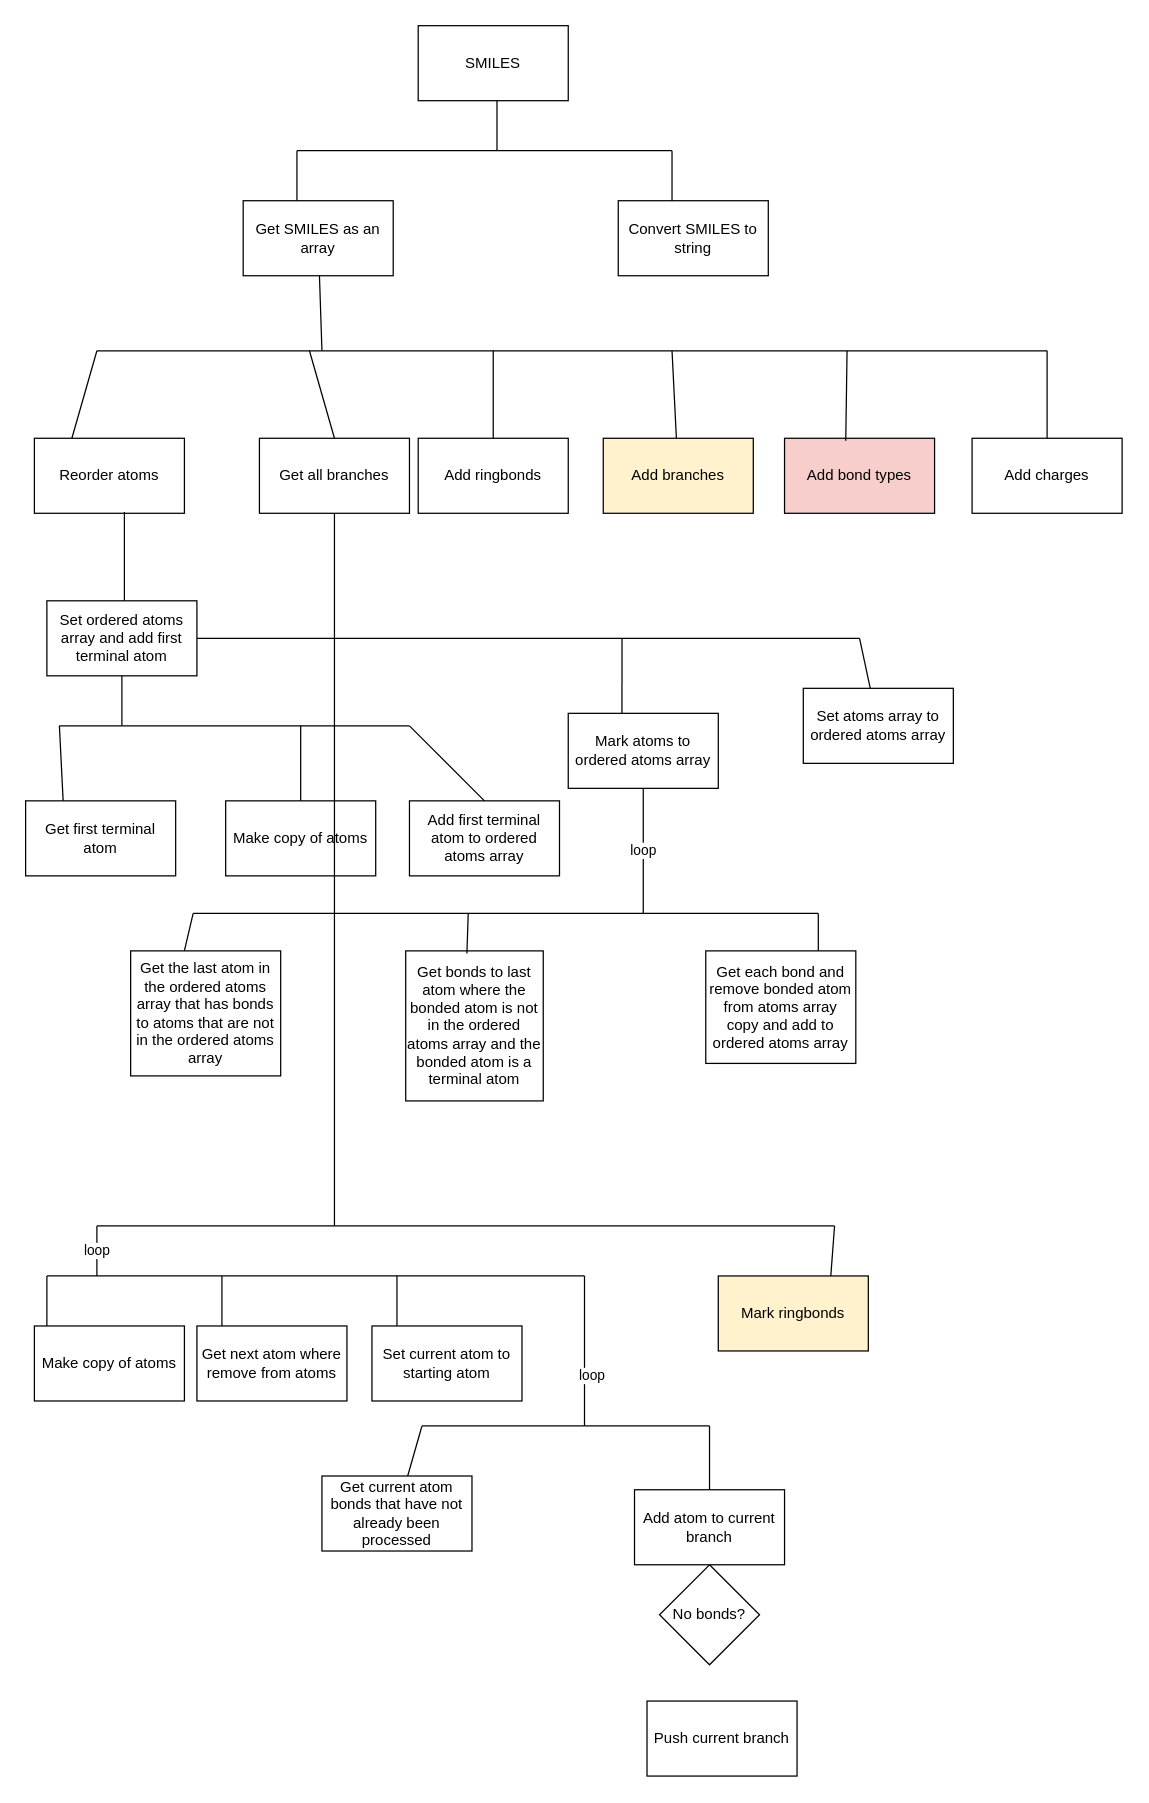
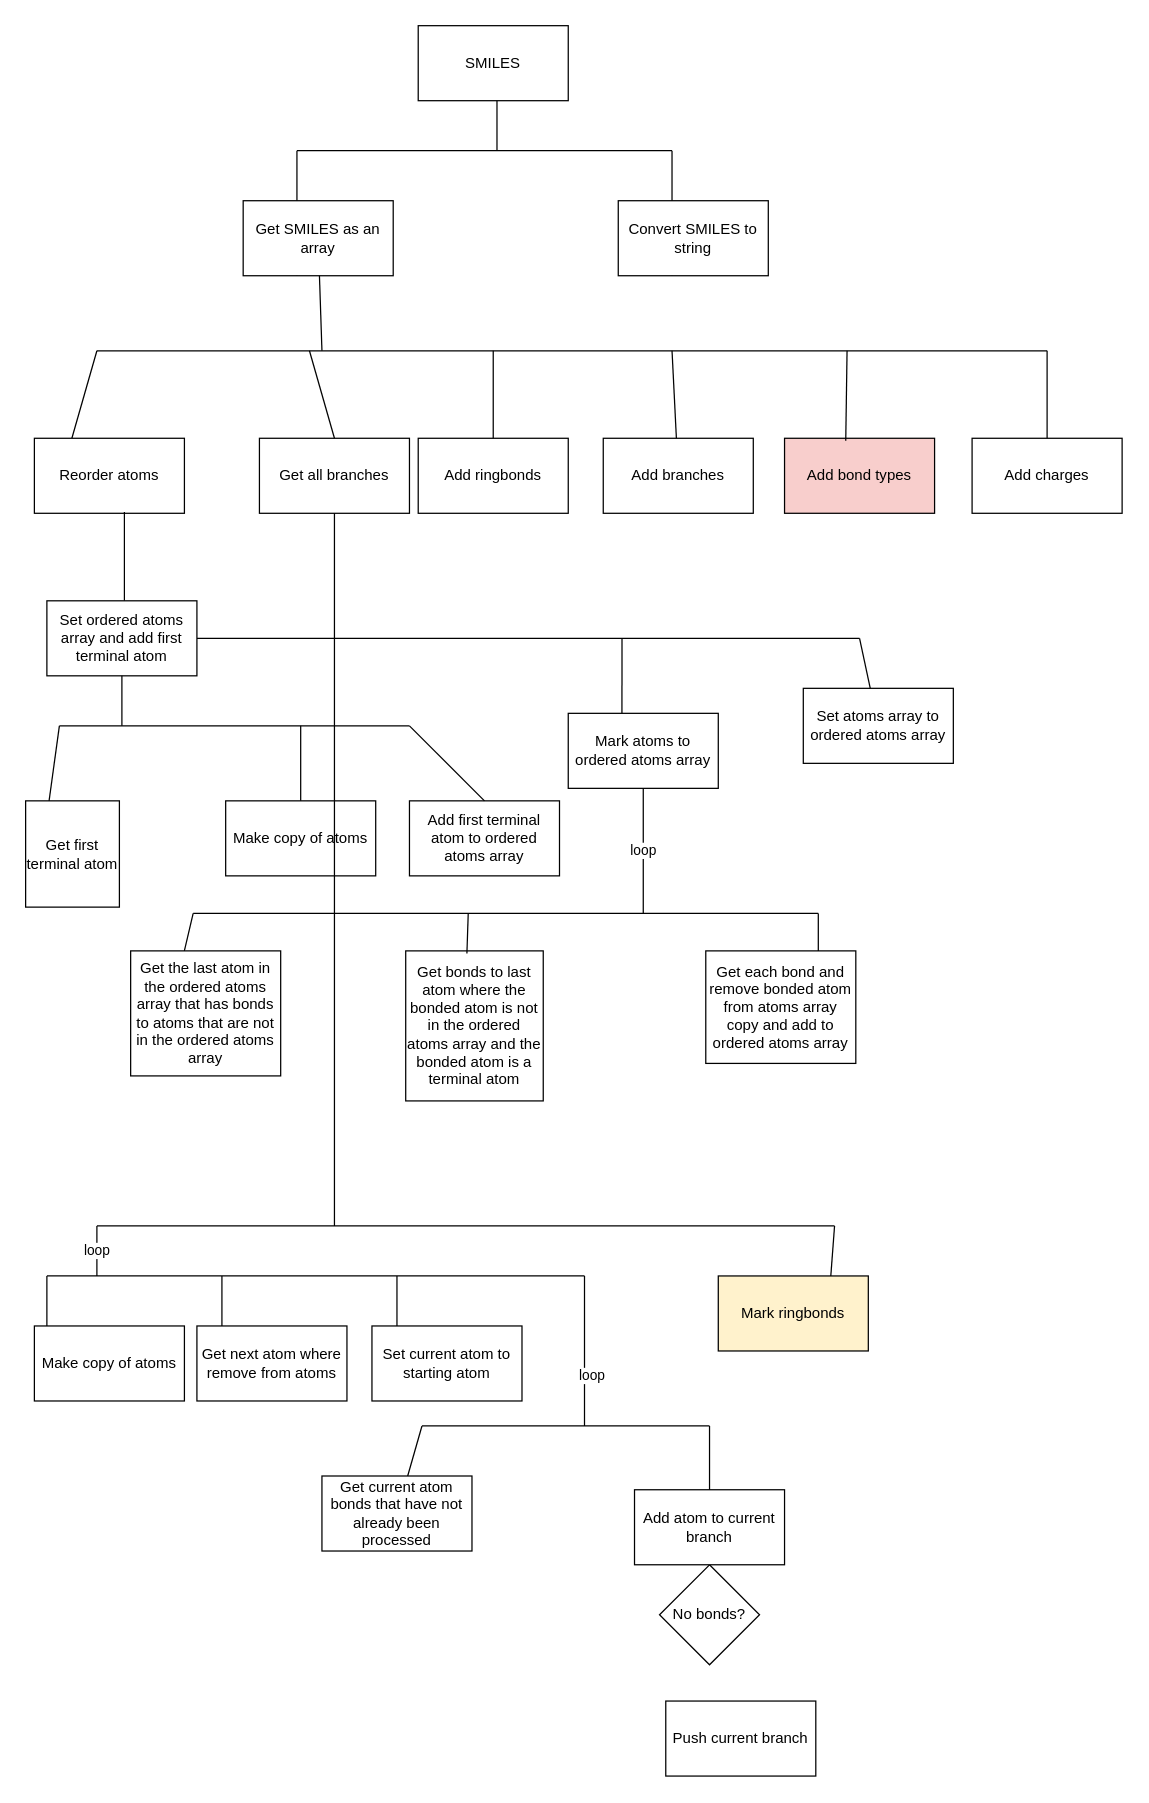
node "Add branches": fillcolor #fff2cc -> #ffffff
node "Get first terminal atom": size 150x75 -> 94x106
node "Push current branch": moved (722, 1738) -> (741, 1738)
